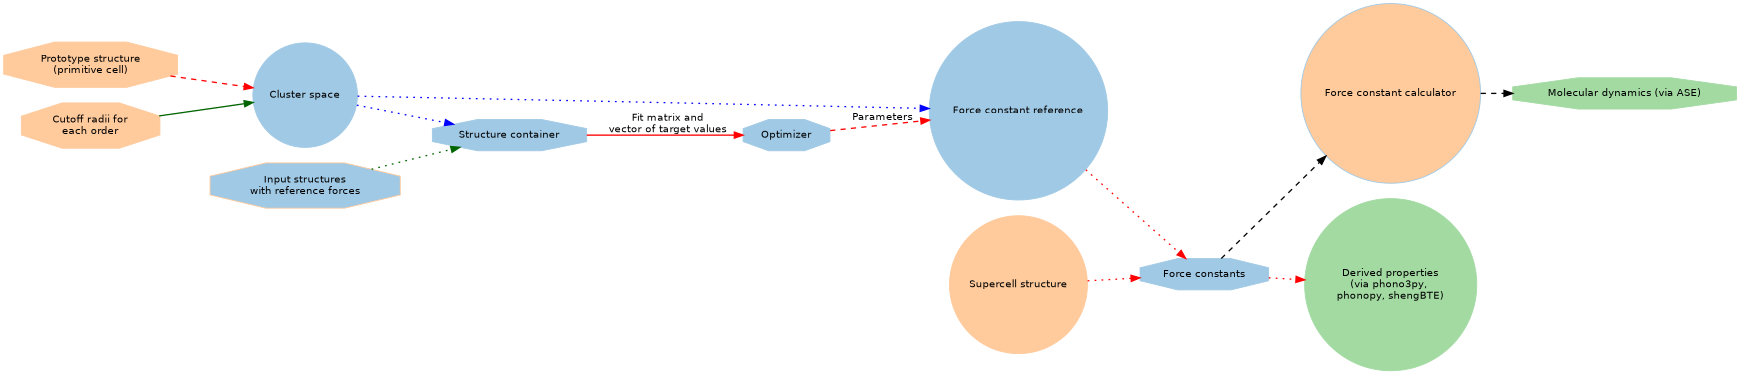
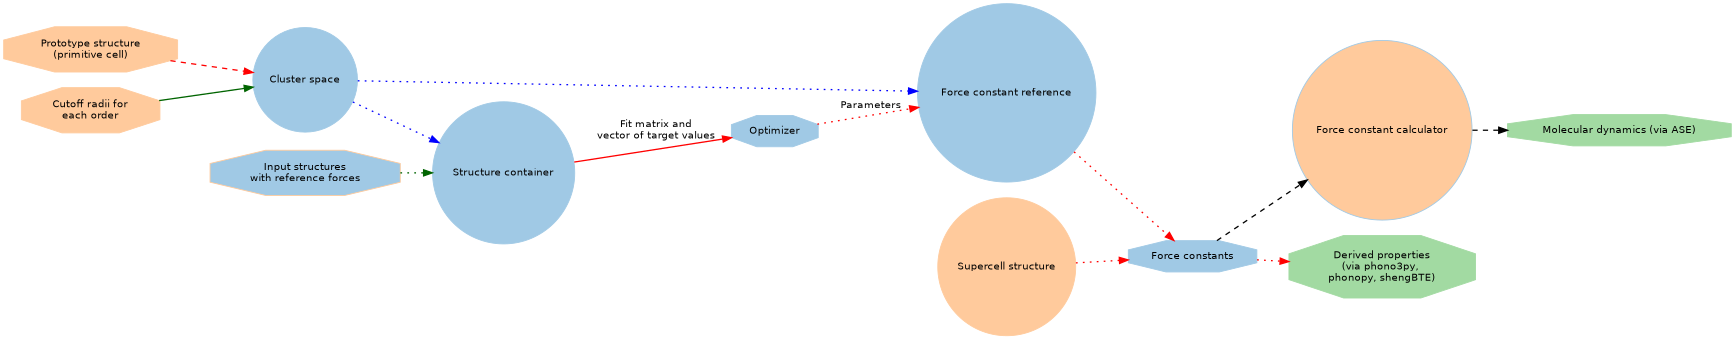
edge "Optimizer" -> "Force constant reference": style dashed -> dotted
node "Structure container": shape octagon -> circle
node "Derived properties (via phono3py, phonopy, shengBTE)": shape circle -> octagon
